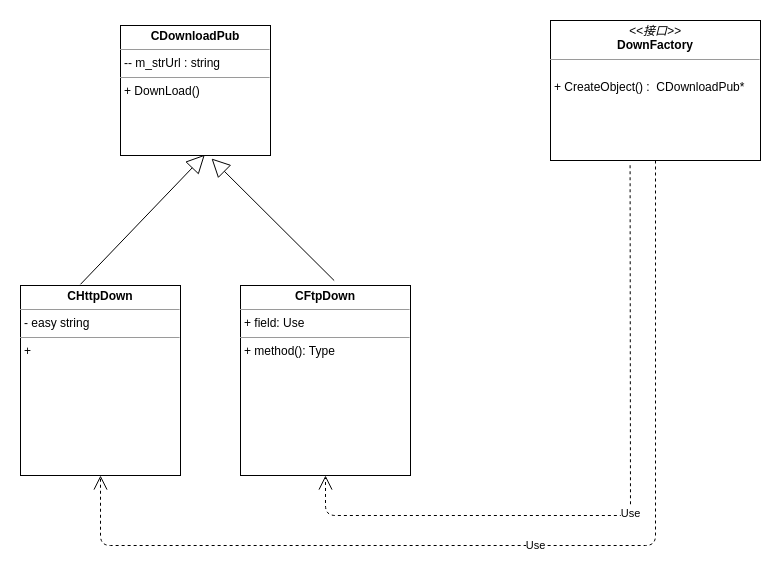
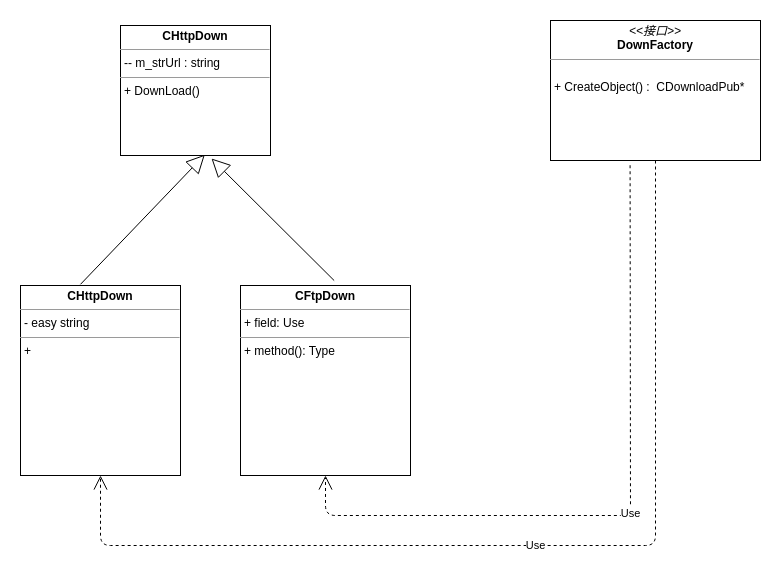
node "CDownloadPub -- m_strUrl : string + DownLoad()": label "CDownloadPub -- m_strUrl : string + DownLoad()" -> "CHttpDown -- m_strUrl : string + DownLoad()"
